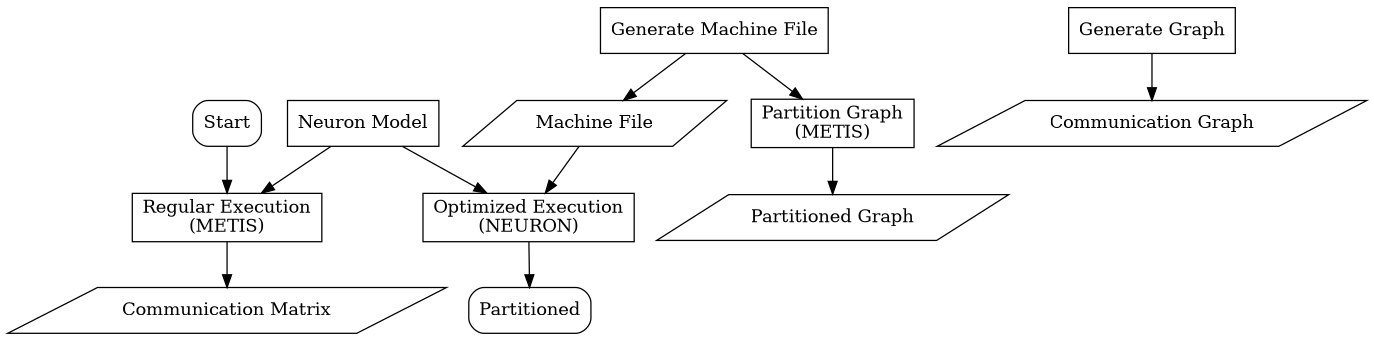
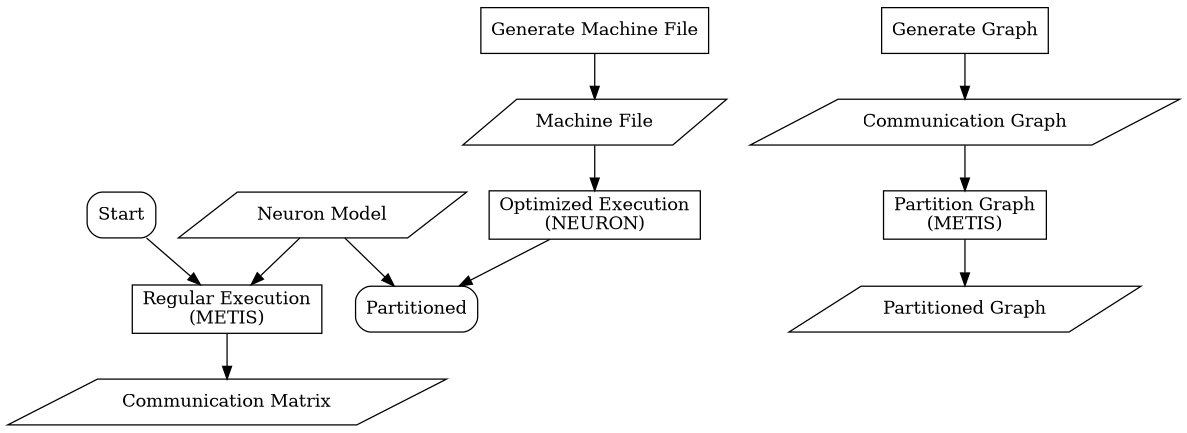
edge "Generate Machine File" -> "Partition Graph (METIS)": now "Communication Graph" -> "Partition Graph (METIS)"
node "Neuron Model": shape box -> parallelogram
edge "Neuron Model" -> "Optimized Execution (NEURON)": now "Neuron Model" -> "Partitioned"
